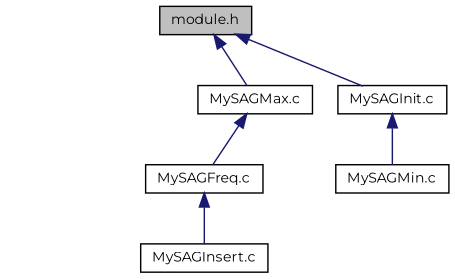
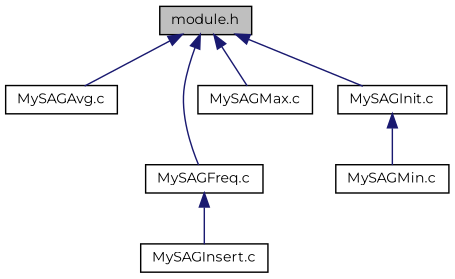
node "MySAGAvg.c": added
edge "MySAGFreq.c" -> "MySAGMax.c": now "MySAGFreq.c" -> "module.h"
